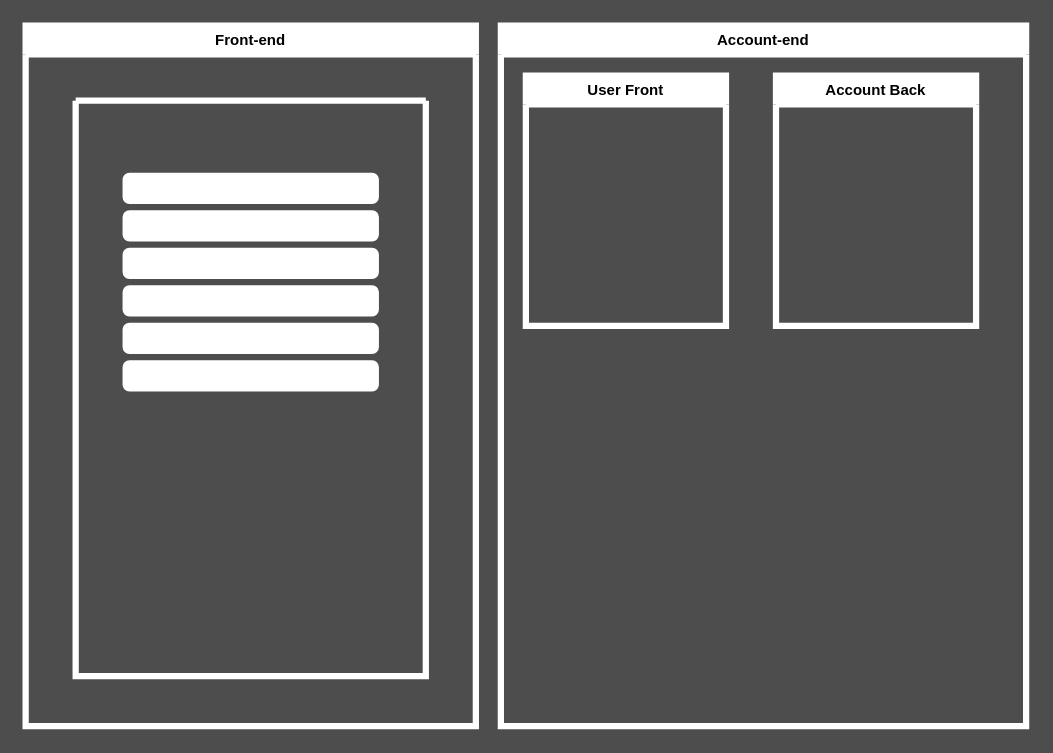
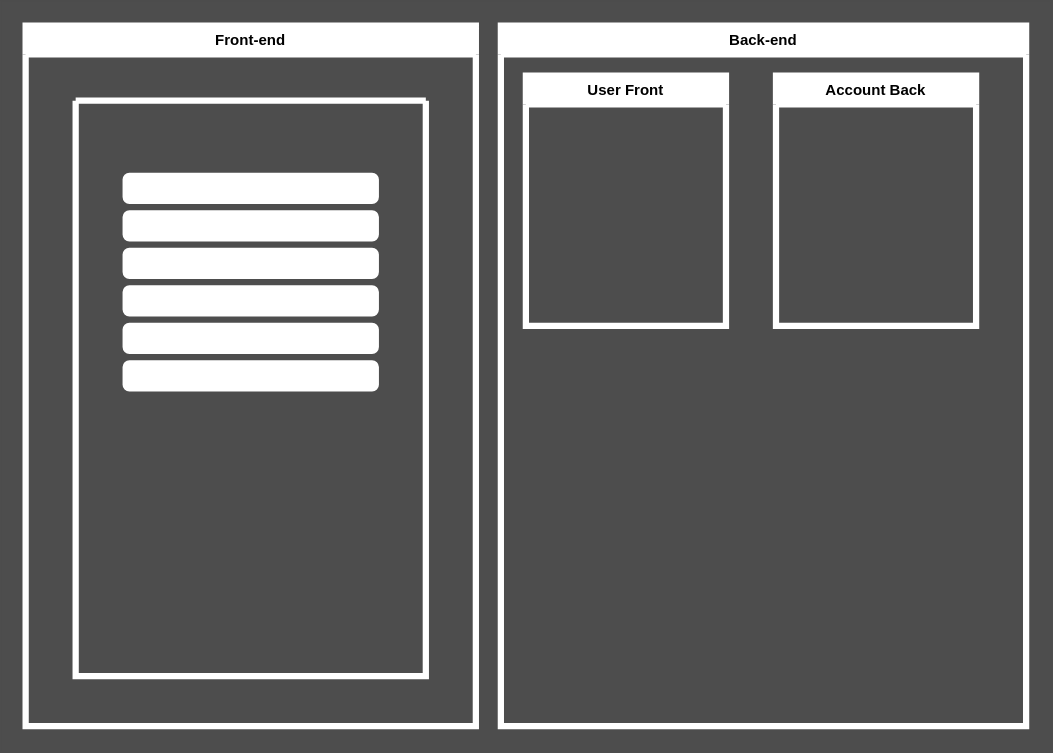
node "Account-end": label "Account-end" -> "Back-end"
